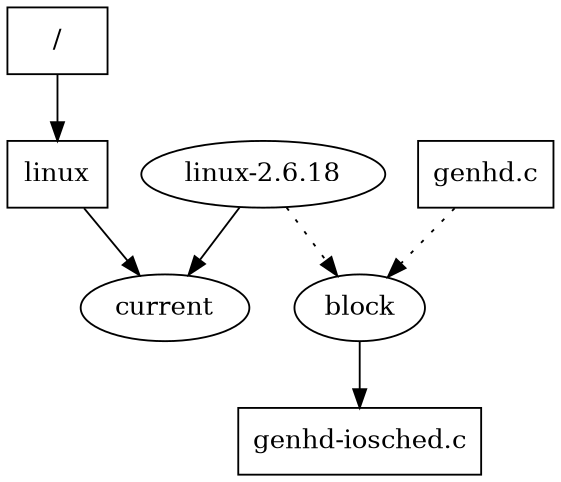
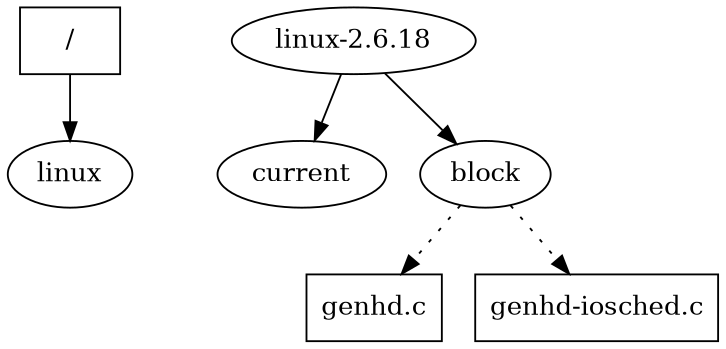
node "linux": shape box -> ellipse
edge "linux" -> "current": removed
edge "linux-2.6.18" -> "block": style dotted -> solid
edge "genhd.c" -> "block": reversed
edge "block" -> "genhd-iosched.c": style solid -> dotted
